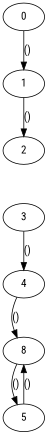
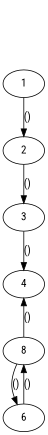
node "0": removed
edge "2" -> "3": added, label "()"
edge "4" -> "8": reversed
node "5": label "5" -> "6"
